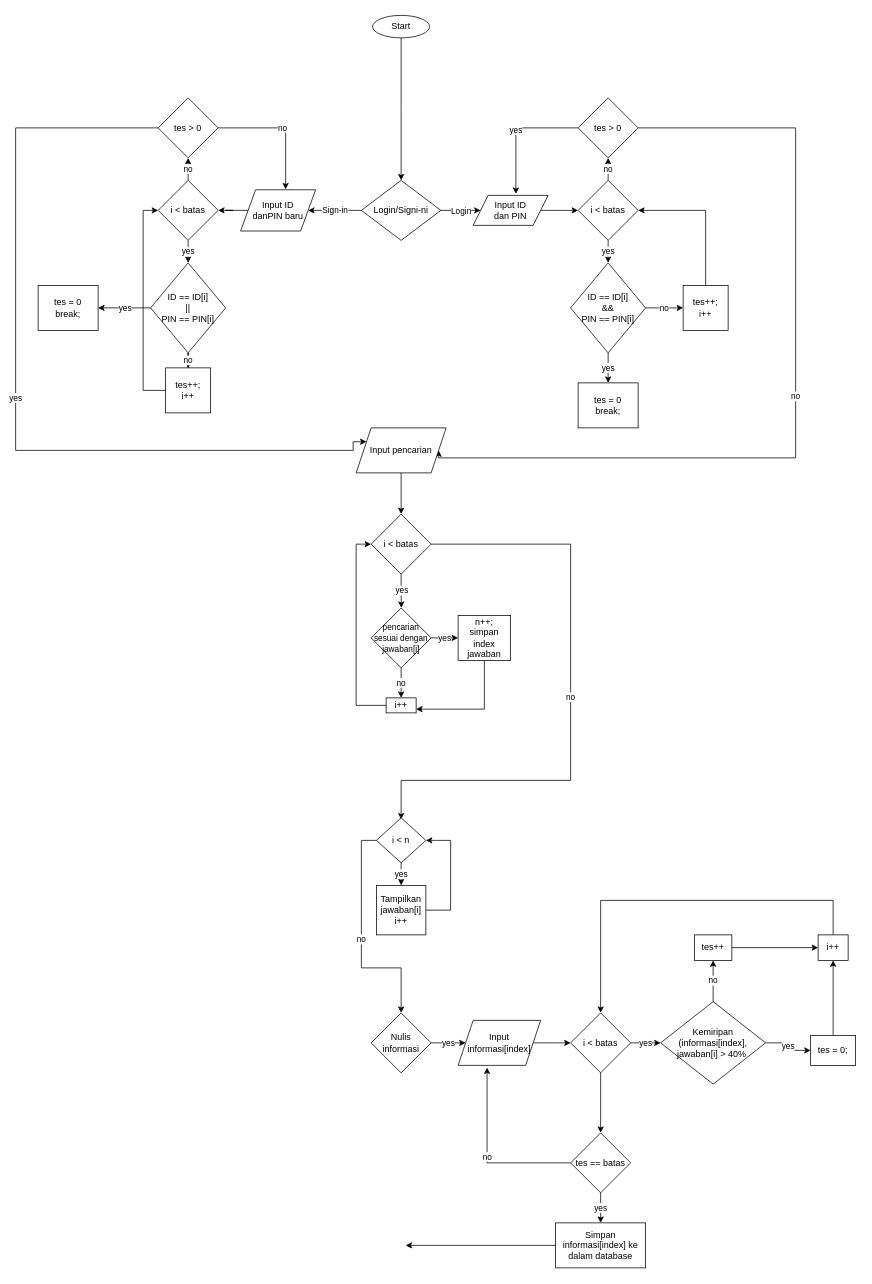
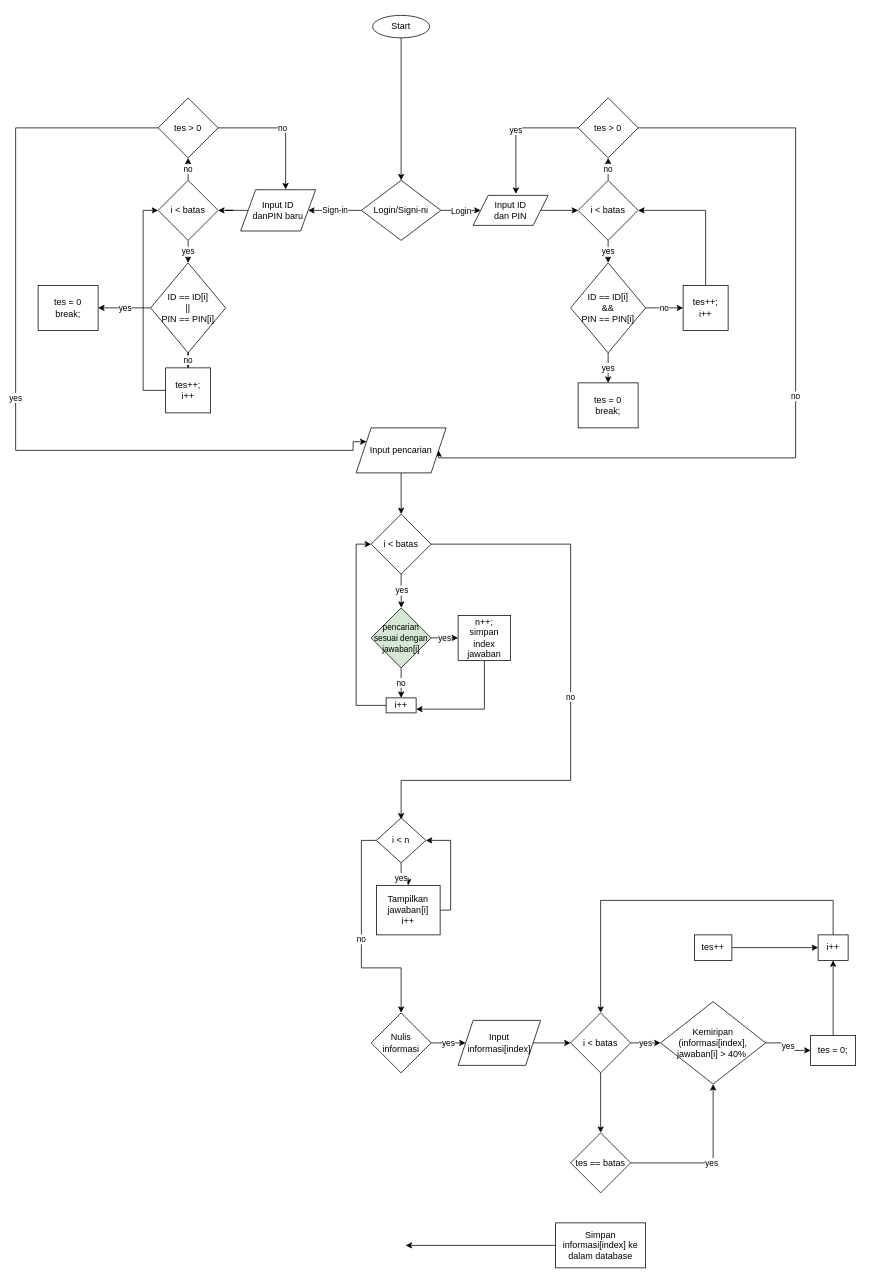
node "pencarian sesuai dengan jawaban[i]": fillcolor #ffffff -> #d5e8d4
node "Tampilkan jawaban[i] i++": size 50x50 -> 64x50
edge "Kemiripan (informasi[index], jawaban[i] > 40%" -> "tes++": removed, label "no"
edge "tes == batas" -> "Input informasi[index]": removed, label "no"
edge "tes == batas" -> "Simpan informasi[index] ke dalam database": now "tes == batas" -> "Kemiripan (informasi[index], jawaban[i] > 40%"
